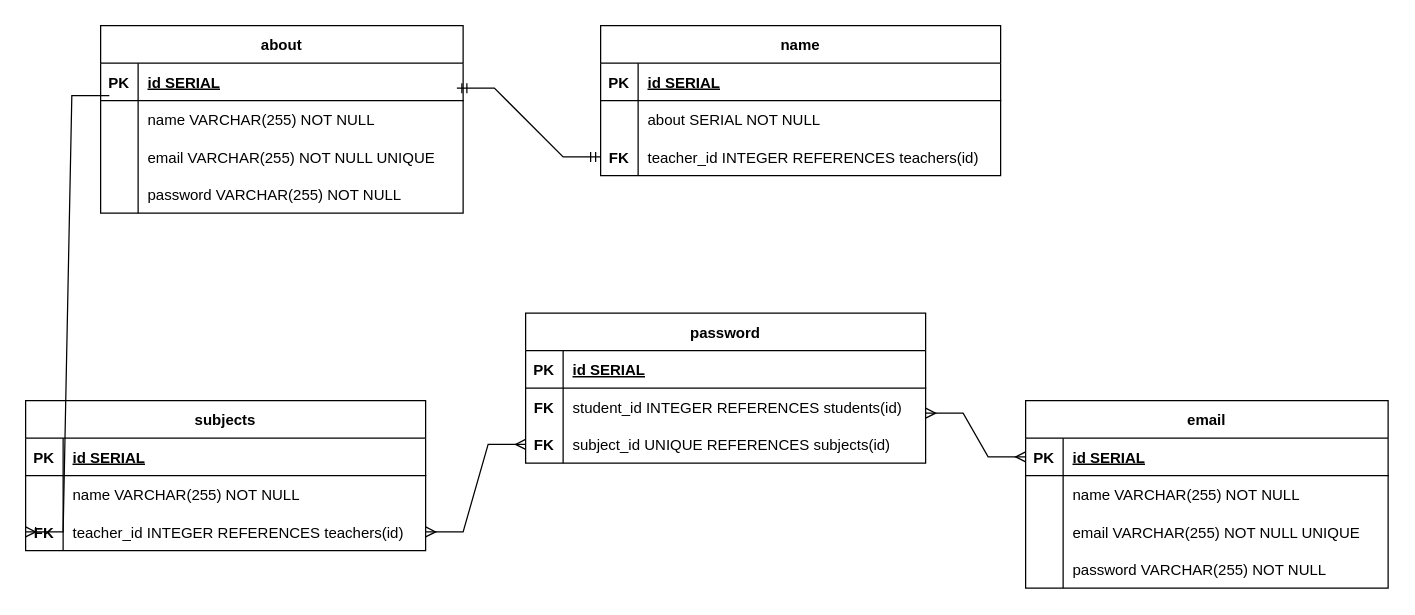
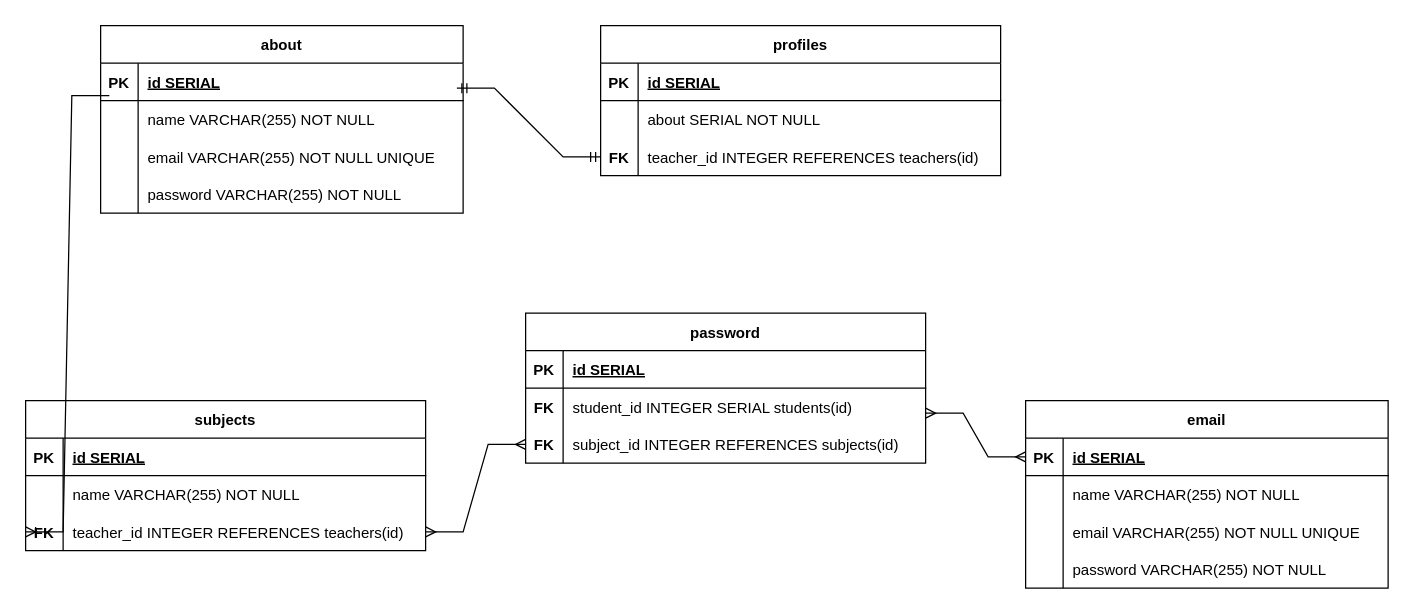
node "name": label "name" -> "profiles"
node "student_id INTEGER REFERENCES students(id)": label "student_id INTEGER REFERENCES students(id)" -> "student_id INTEGER SERIAL students(id)"
node "subject_id UNIQUE REFERENCES subjects(id)": label "subject_id UNIQUE REFERENCES subjects(id)" -> "subject_id INTEGER REFERENCES subjects(id)"
